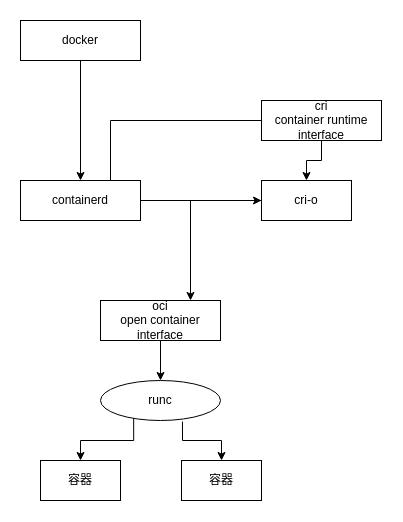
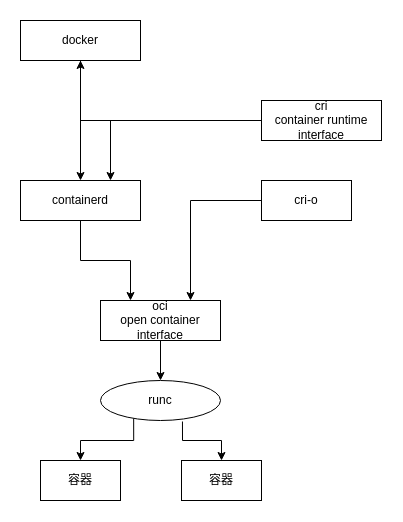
edge "cri container runtime interface" -> "cri-o": now "cri container runtime interface" -> "docker"
edge "cri container runtime interface" -- "containerd": arrowhead none -> classic
edge "containerd" -> "cri-o": now "containerd" -> "oci open container interface"
